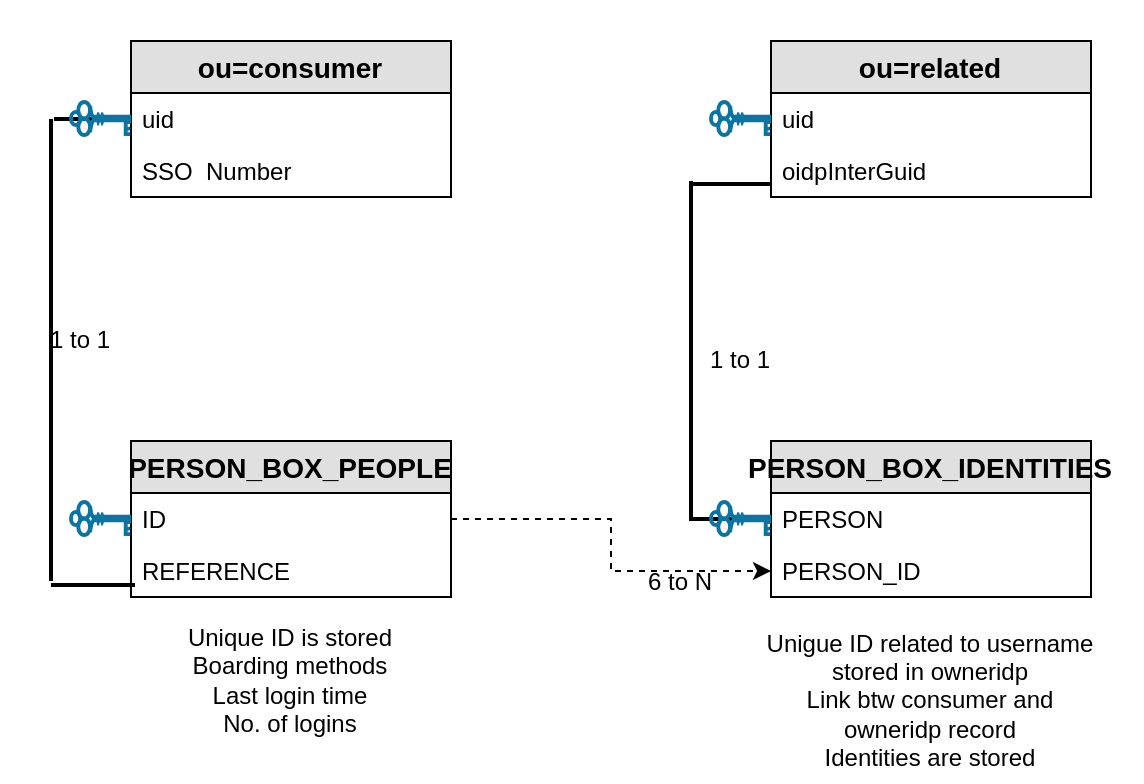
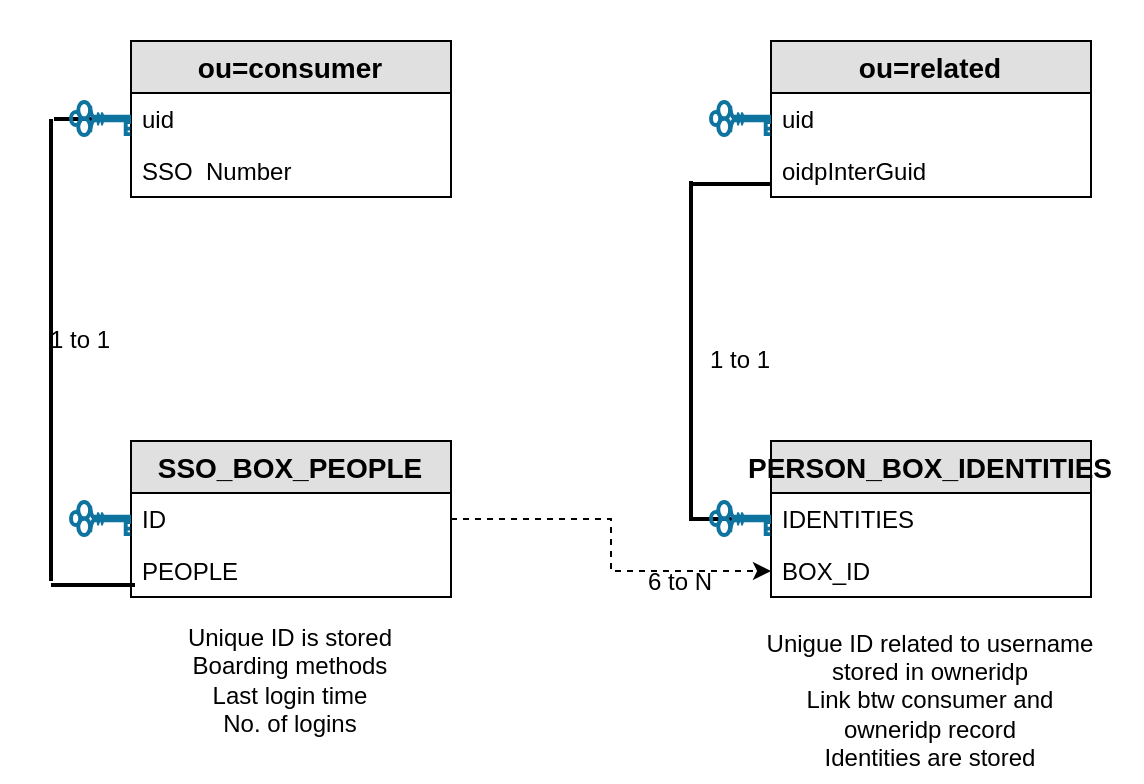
node "PERSON_BOX_PEOPLE": label "PERSON_BOX_PEOPLE" -> "SSO_BOX_PEOPLE"
node "PERSON": label "PERSON" -> "IDENTITIES"
node "REFERENCE": label "REFERENCE" -> "PEOPLE"
node "PERSON_ID": label "PERSON_ID" -> "BOX_ID"
